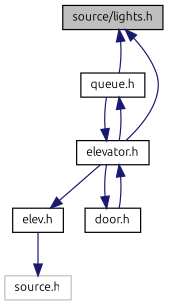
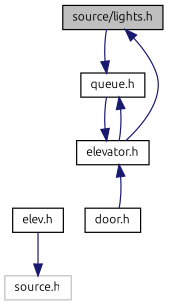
edge "queue.h" -> "source/lights.h": reversed
edge "elevator.h" -> "door.h": removed
edge "elevator.h" -> "elev.h": removed
